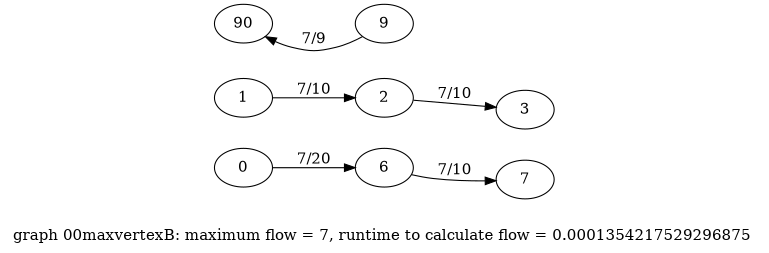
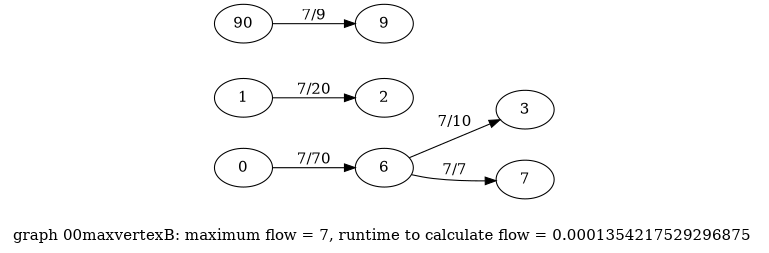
edge "9" -> "90": reversed
edge "1" -> "2": label " 7/10 " -> " 7/20 "
edge "2" -> "3": now "6" -> "3"
edge "0" -> "6": label " 7/20 " -> " 7/70 "
edge "6" -> "7": label " 7/10 " -> " 7/7 "
